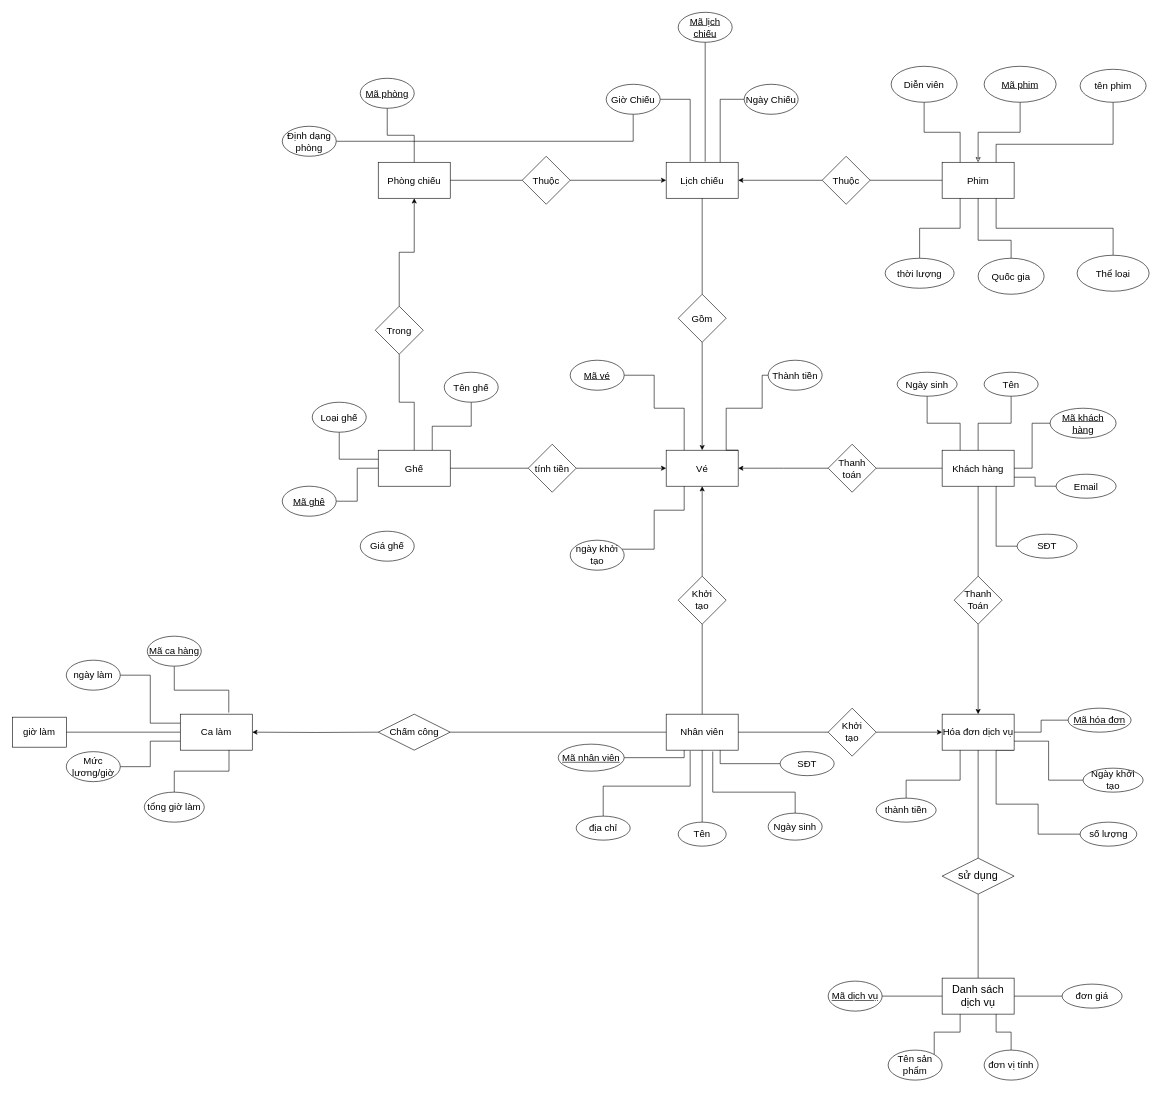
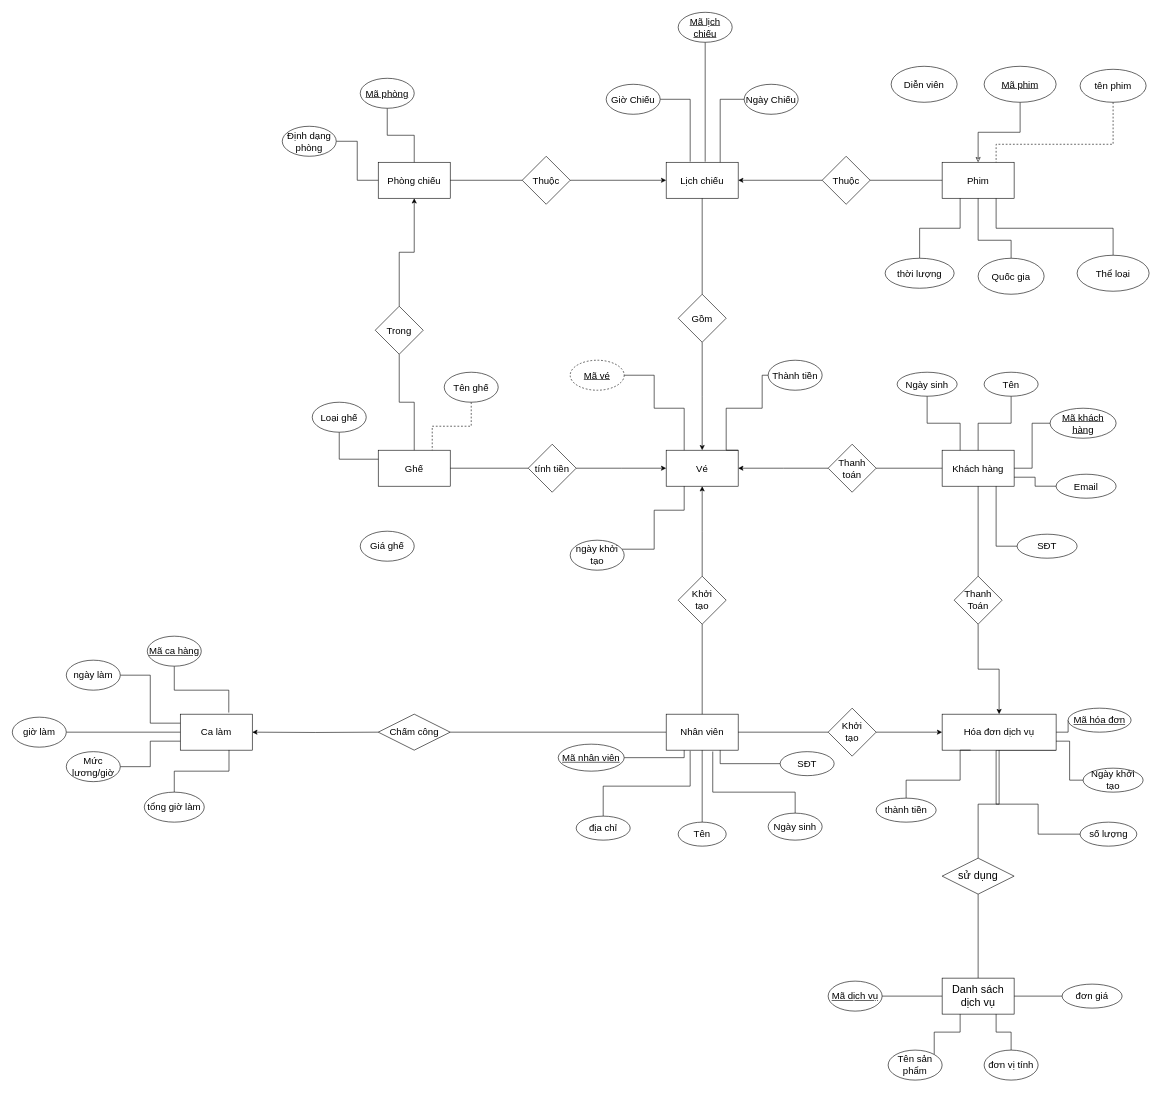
edge "Diễn viên" -- "Phim": removed
edge "Giờ Chiếu" -- "Định dạng phòng": now "Phòng chiếu" -- "Định dạng phòng"
edge "tên phim" -- "Phim": style solid -> dashed
node "Mã vé": style solid -> dashed
edge "Tên ghế" -- "Ghế": style solid -> dashed
edge "Ghế" -- "Mã ghê": removed
node "Mã ghê": removed
node "giờ làm": shape rectangle -> ellipse
node "Hóa đơn dịch vụ": size 72x36 -> 114x36
